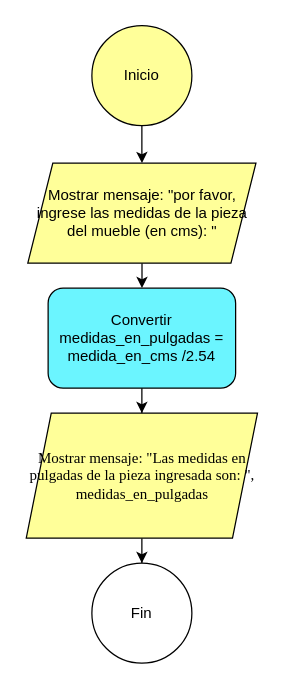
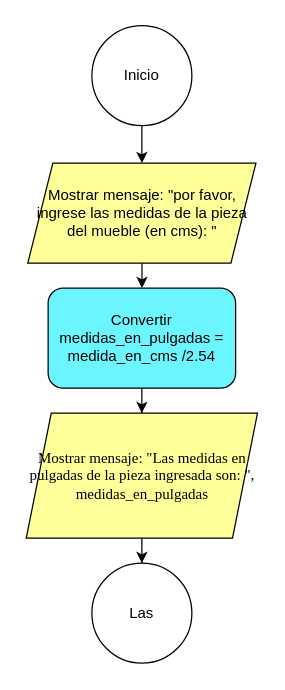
node "Inicio": fillcolor #ffff99 -> #ffffff
node "Fin": label "Fin" -> "Las"
